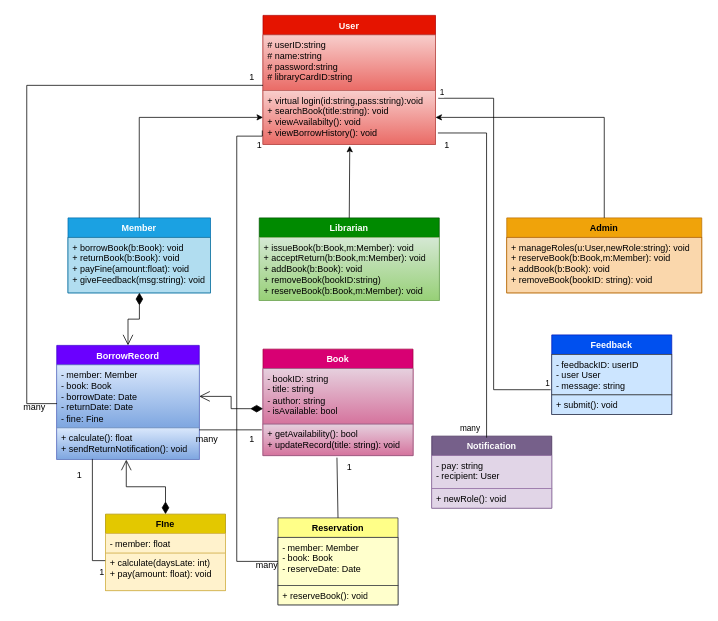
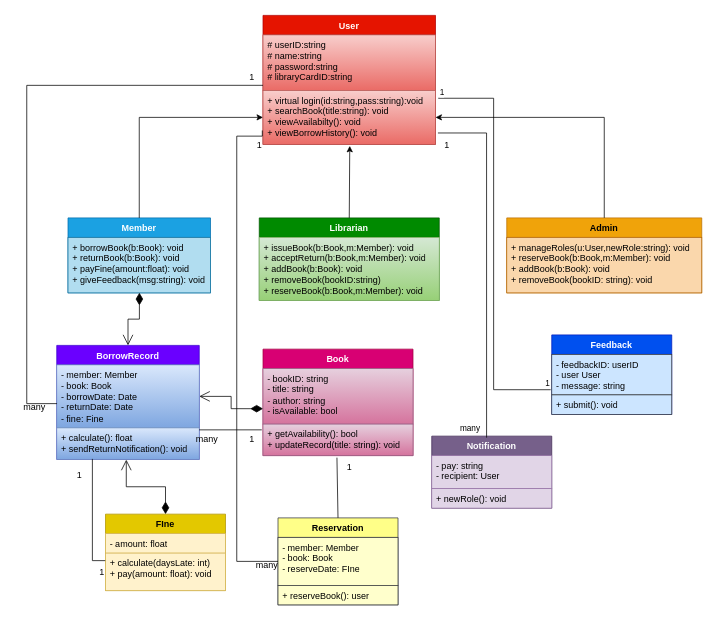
node "- member: float": label "- member: float" -> "- amount: float"
node "- member: Member - book: Book - reserveDate: Date": label "- member: Member - book: Book - reserveDate: Date" -> "- member: Member - book: Book - reserveDate: FIne"
node "+ reserveBook(): void": label "+ reserveBook(): void" -> "+ reserveBook(): user"
